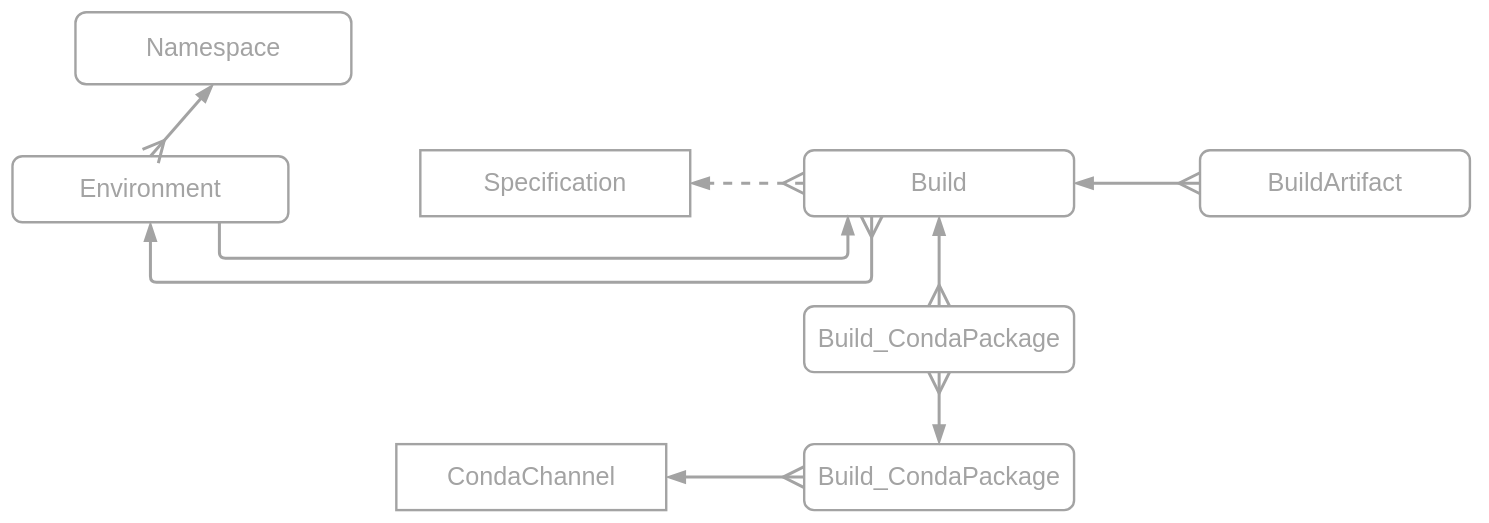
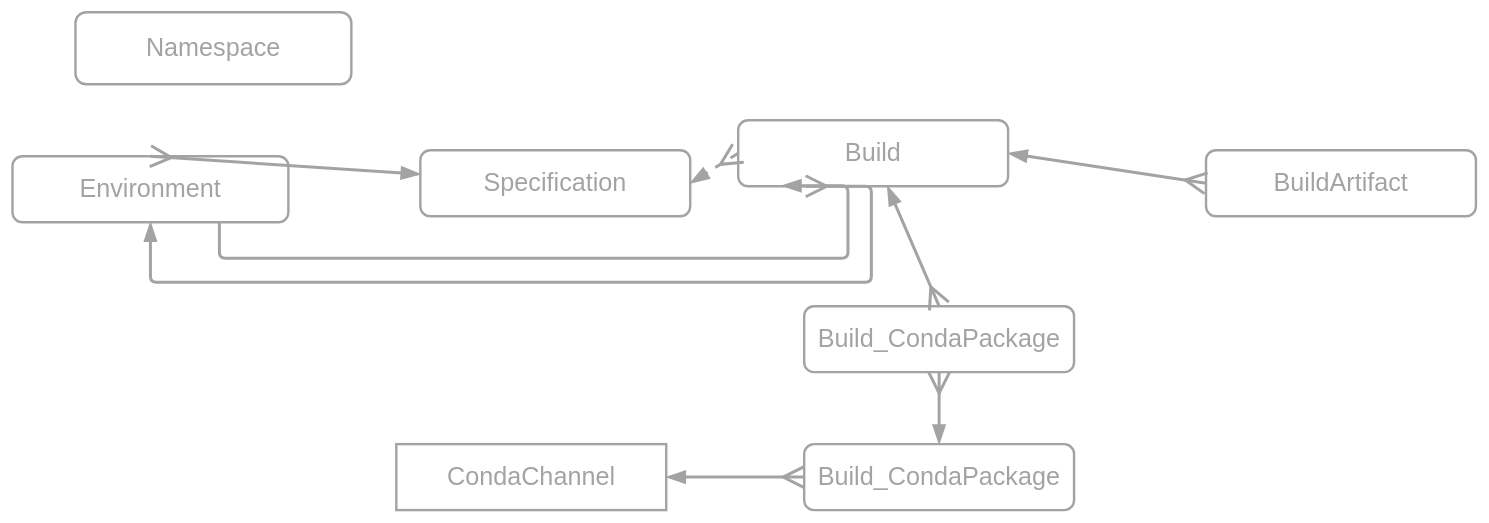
edge "Namespace" -- "Environment": now "Specification" -- "Environment"
node "Specification": shape rectangle -> rounded rectangle
node "Build": moved (939, 183) -> (873, 153)
node "BuildArtifact": moved (1335, 183) -> (1341, 183)
